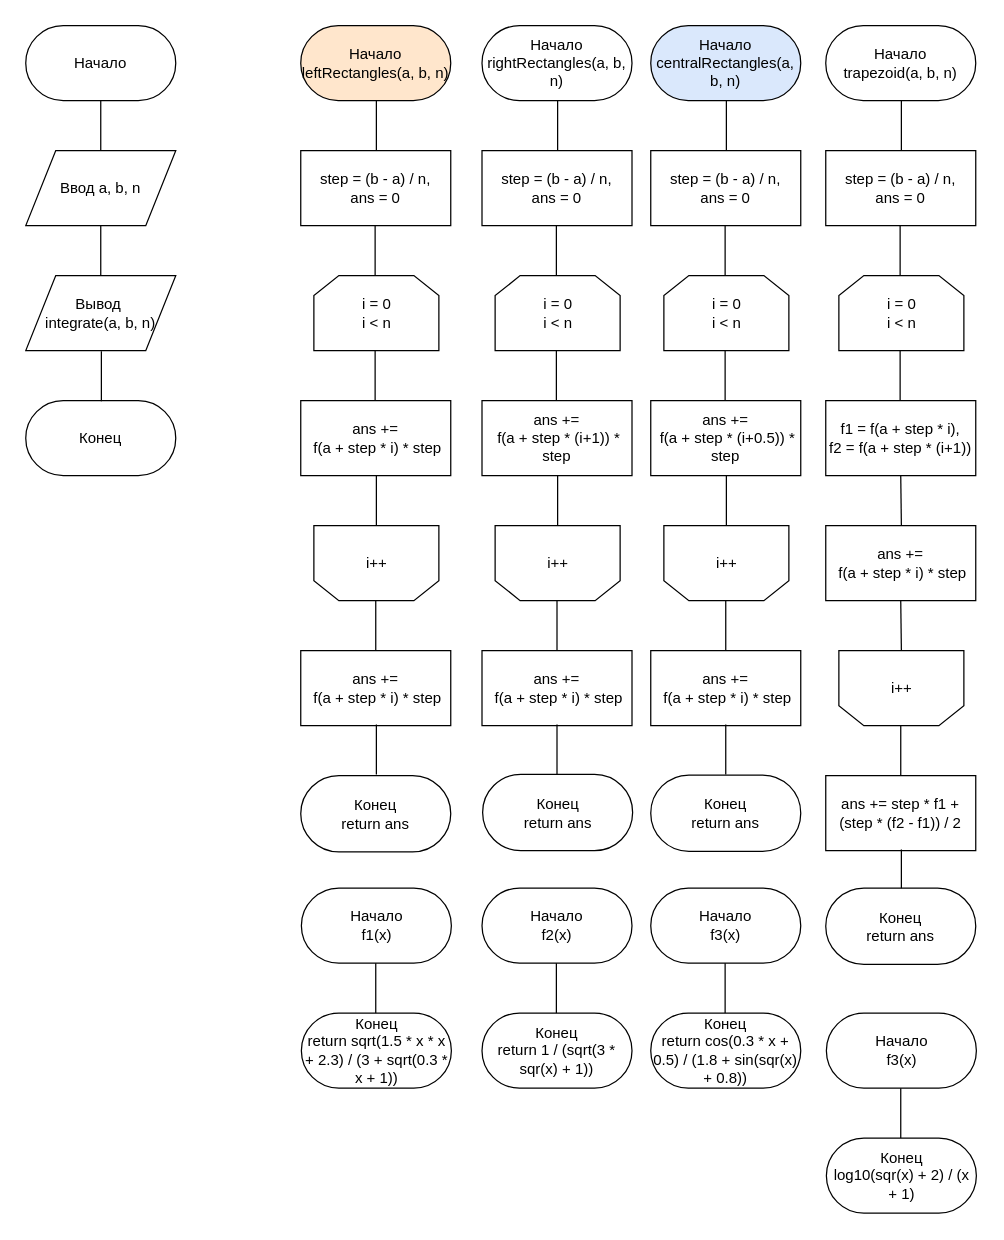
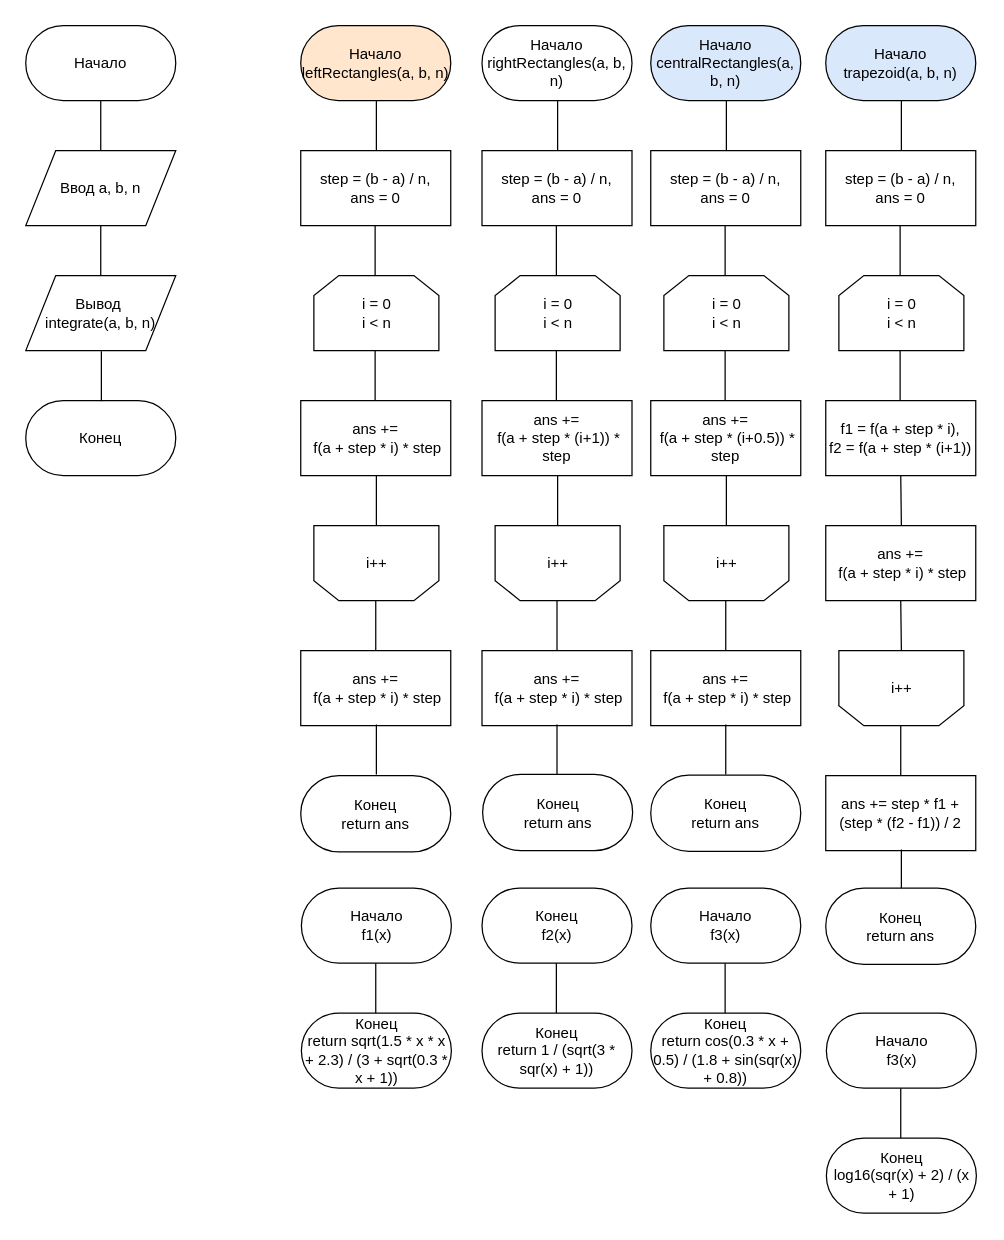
node "Начало trapezoid(a, b, n)": fillcolor #ffffff -> #dae8fc
node "Начало f2(x)": label "Начало f2(x)" -> "Конец f2(x)"
node "Конец log10(sqr(x) + 2) / (x + 1)": label "Конец log10(sqr(x) + 2) / (x + 1)" -> "Конец log16(sqr(x) + 2) / (x + 1)"
